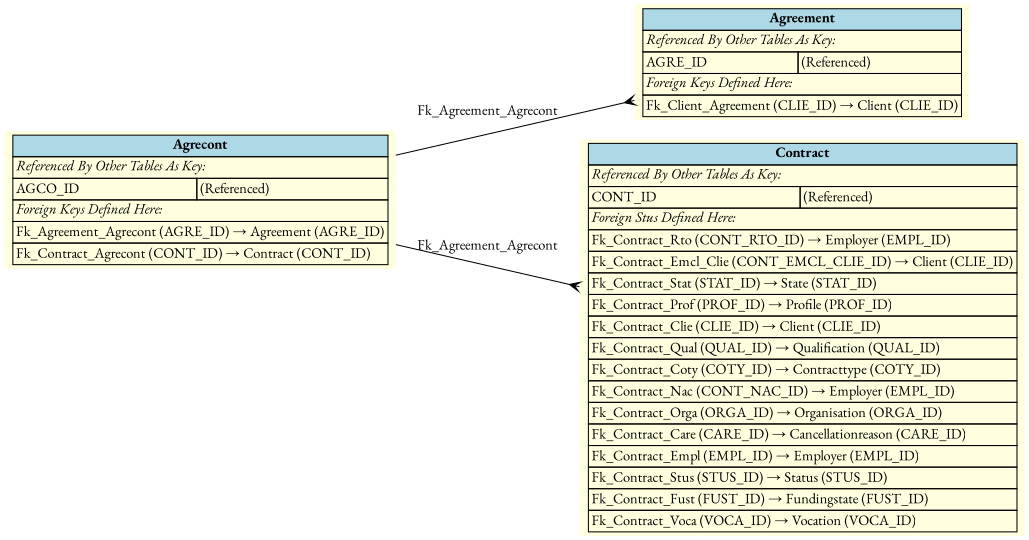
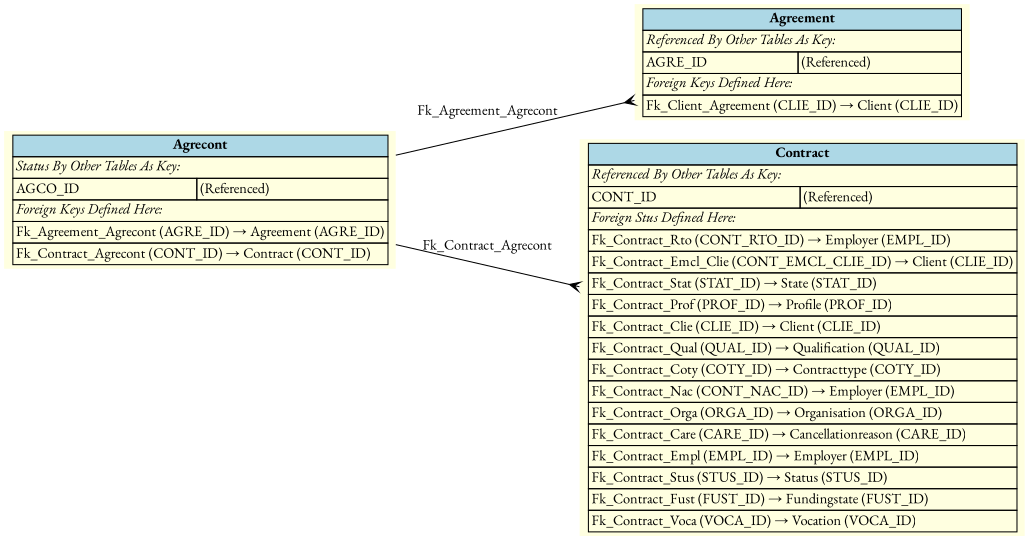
node "Agrecont": text "Referenced By Other Tables As Key:" -> "Status By Other Tables As Key:"
edge "Agrecont" -- "Contract": label " Fk_Agreement_Agrecont " -> " Fk_Contract_Agrecont "
